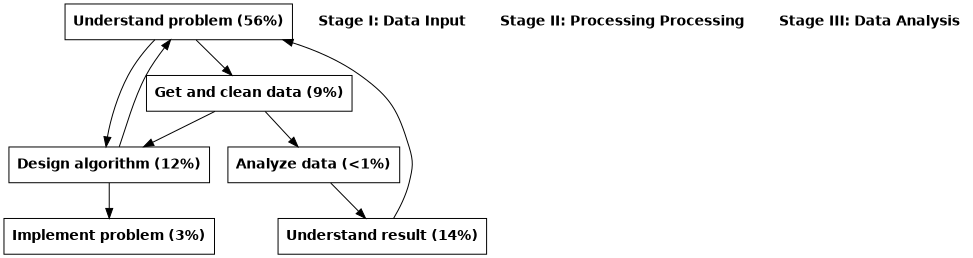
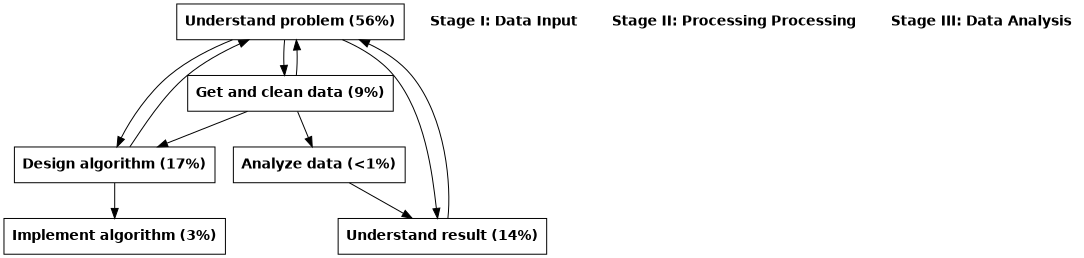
edge "Get and clean data (9%)" -> "Understand problem (56%)": added
edge "Understand problem (56%)" -> "Understand result (14%)": added
node "Design algorithm (12%)": label "Design algorithm (12%)" -> "Design algorithm (17%)"
node "Implement problem (3%)": label "Implement problem (3%)" -> "Implement algorithm (3%)"
